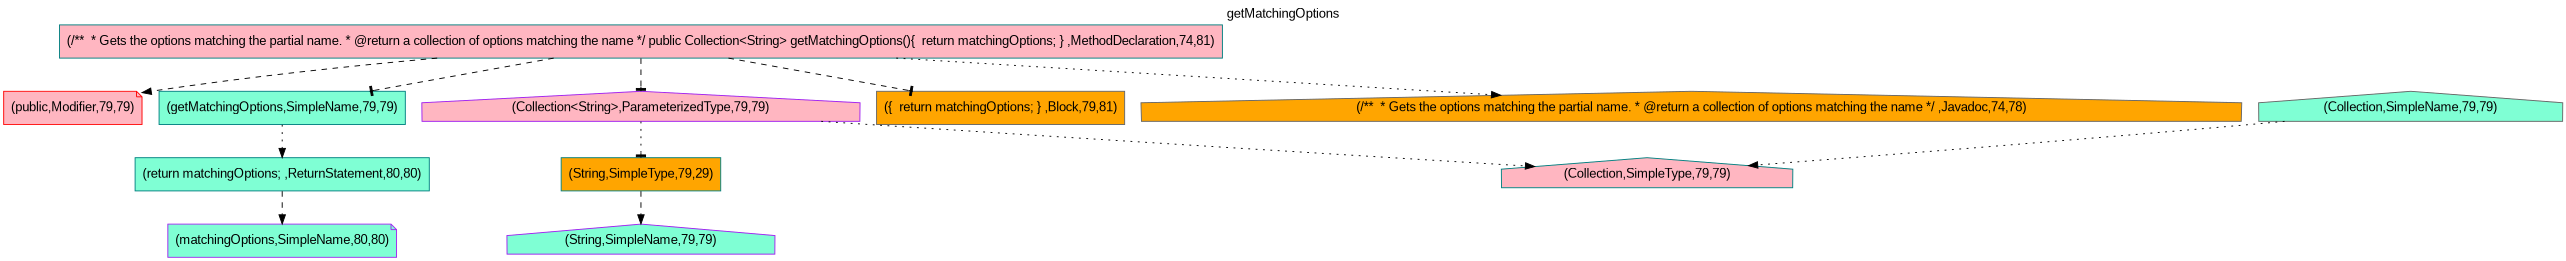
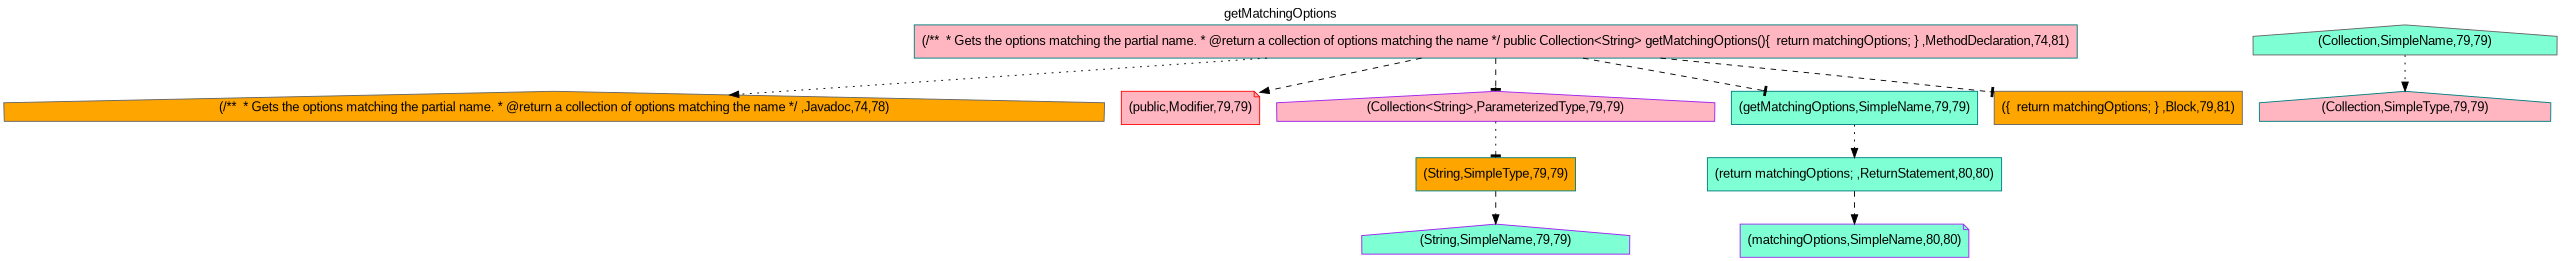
edge "(Collection<String>,ParameterizedType,79,79)" -> "(Collection,SimpleType,79,79)": removed
node "(String,SimpleType,79,29)": label "(String,SimpleType,79,29)" -> "(String,SimpleType,79,79)"
